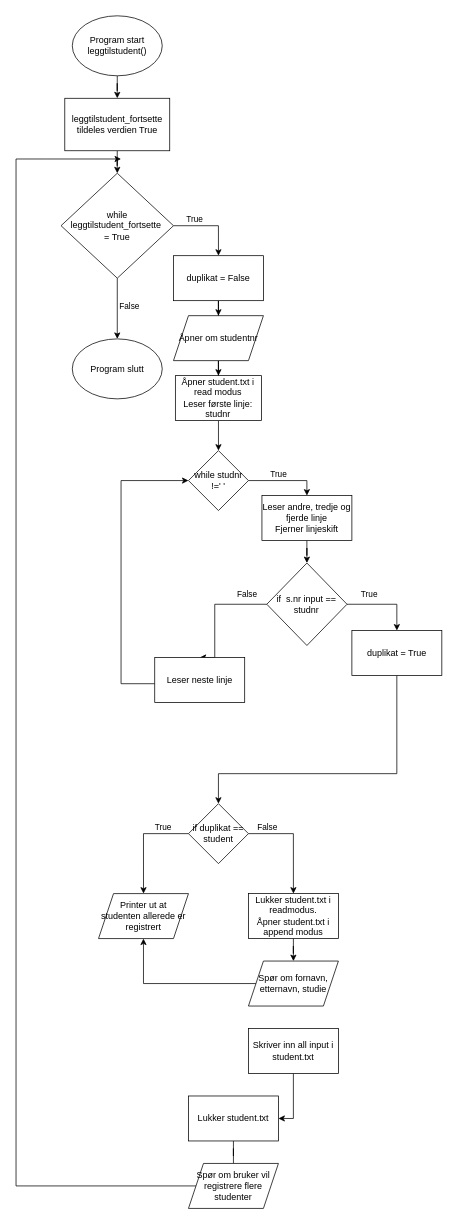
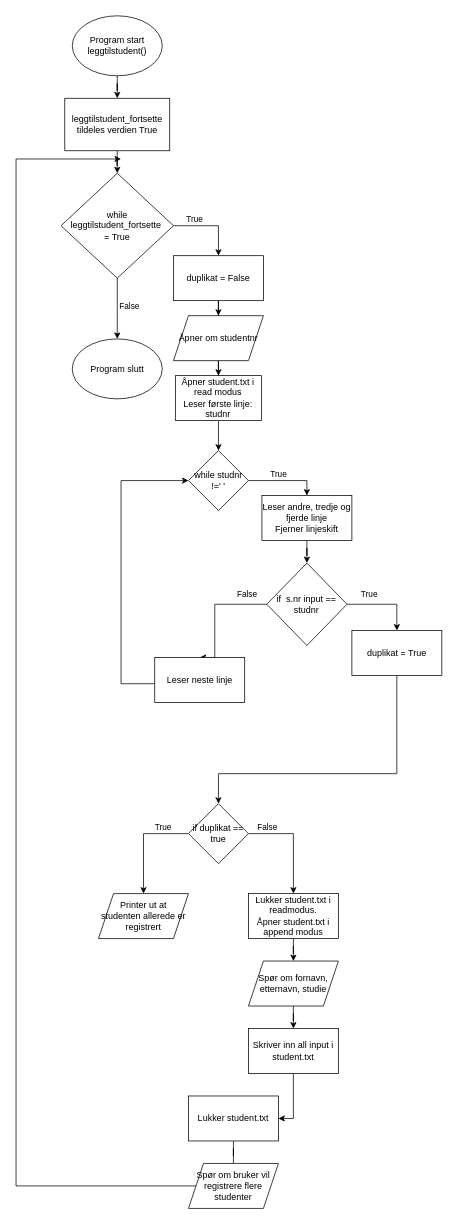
node "if duplikat == student": label "if duplikat == student" -> "if duplikat == true"
edge "Spør om fornavn, etternavn, studie" -> "Printer ut at studenten allerede er registrert": now "Spør om fornavn, etternavn, studie" -> "Skriver inn all input i student.txt"
